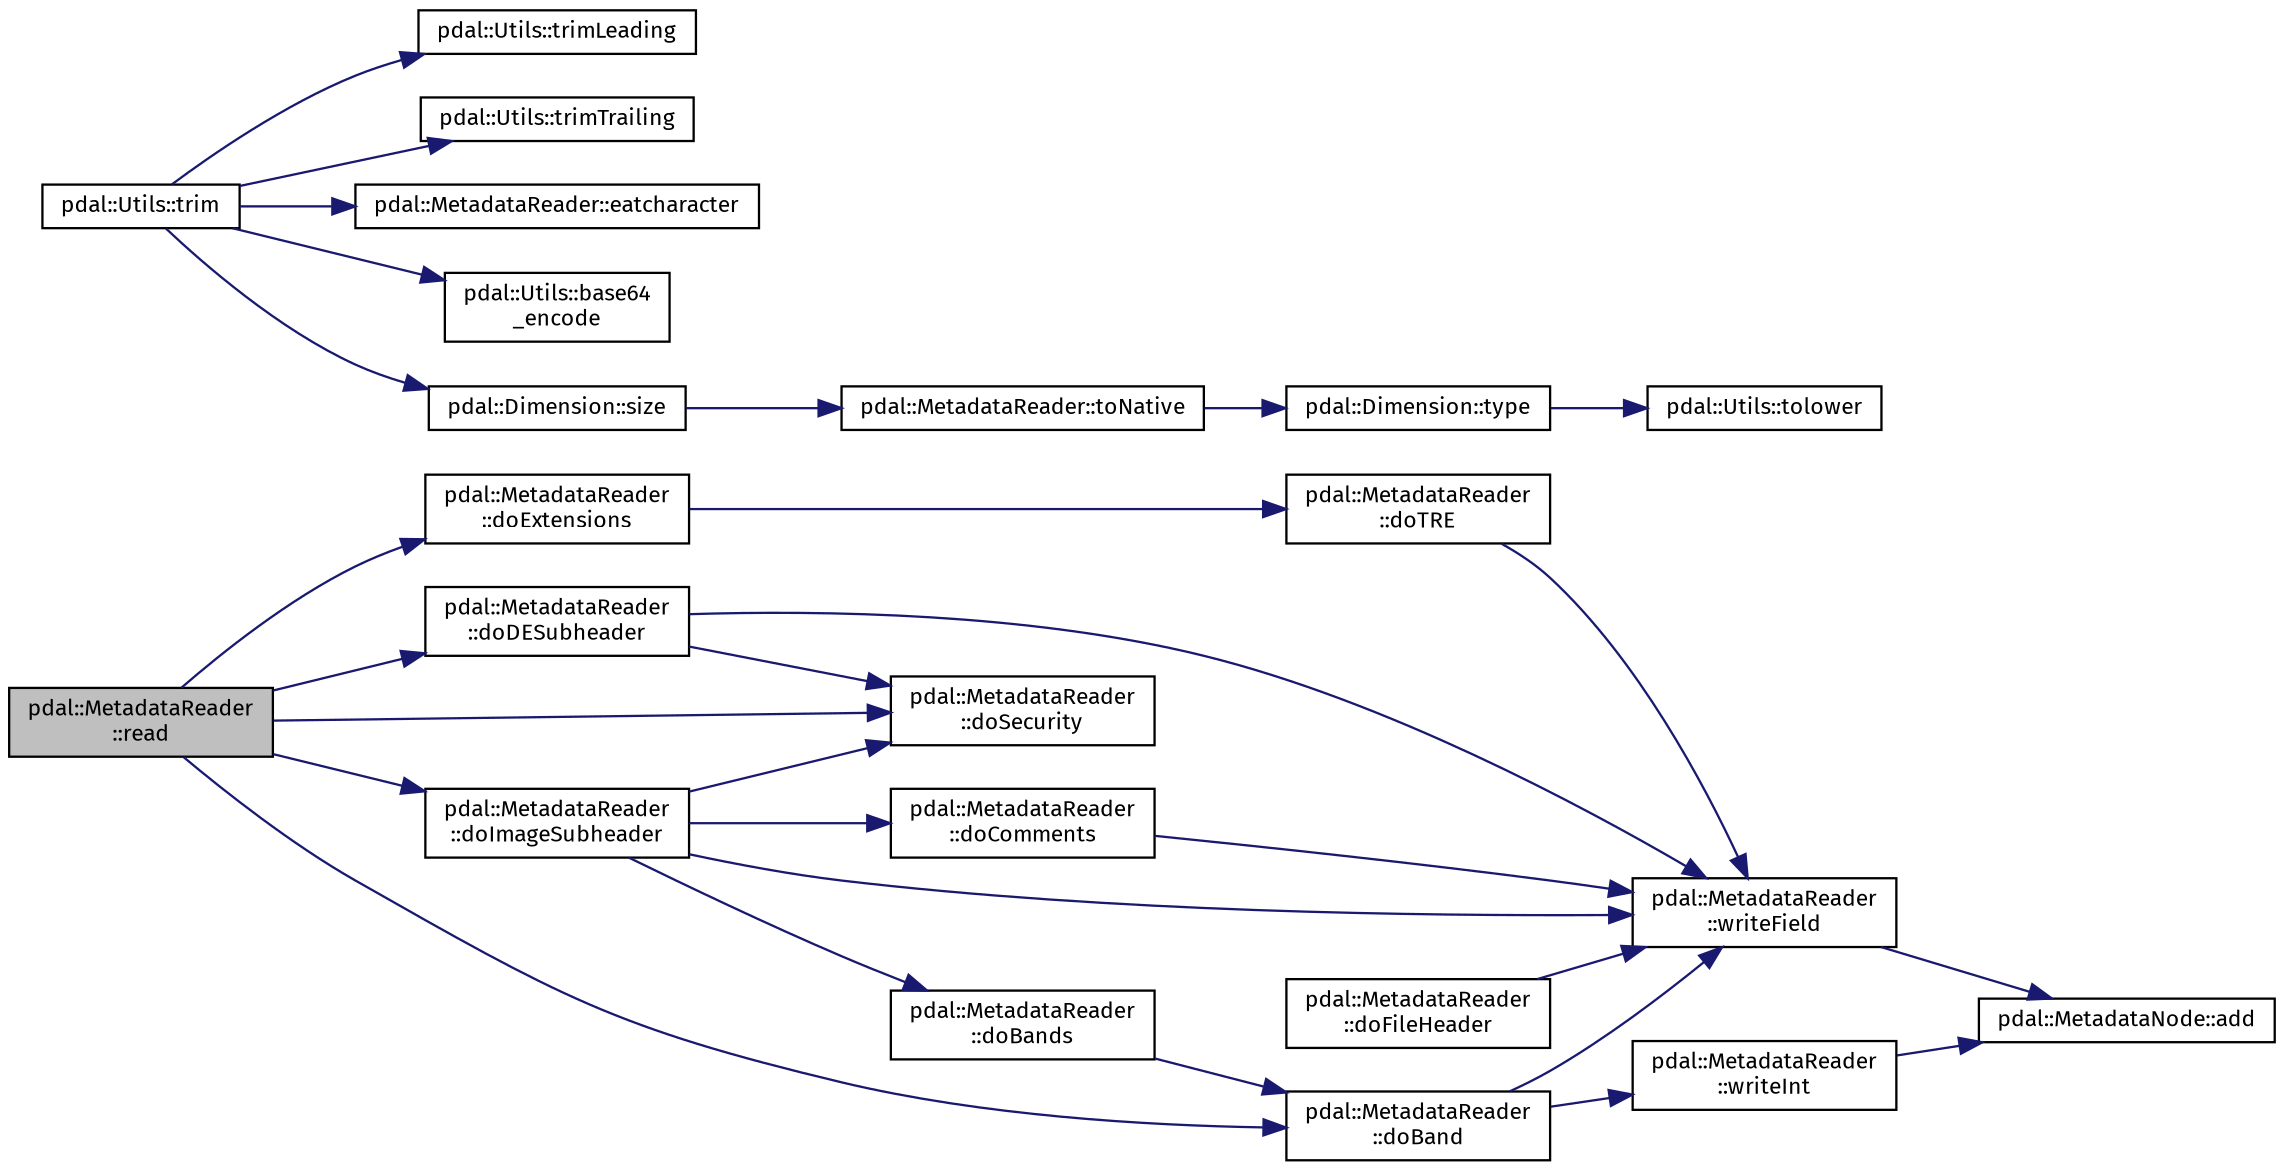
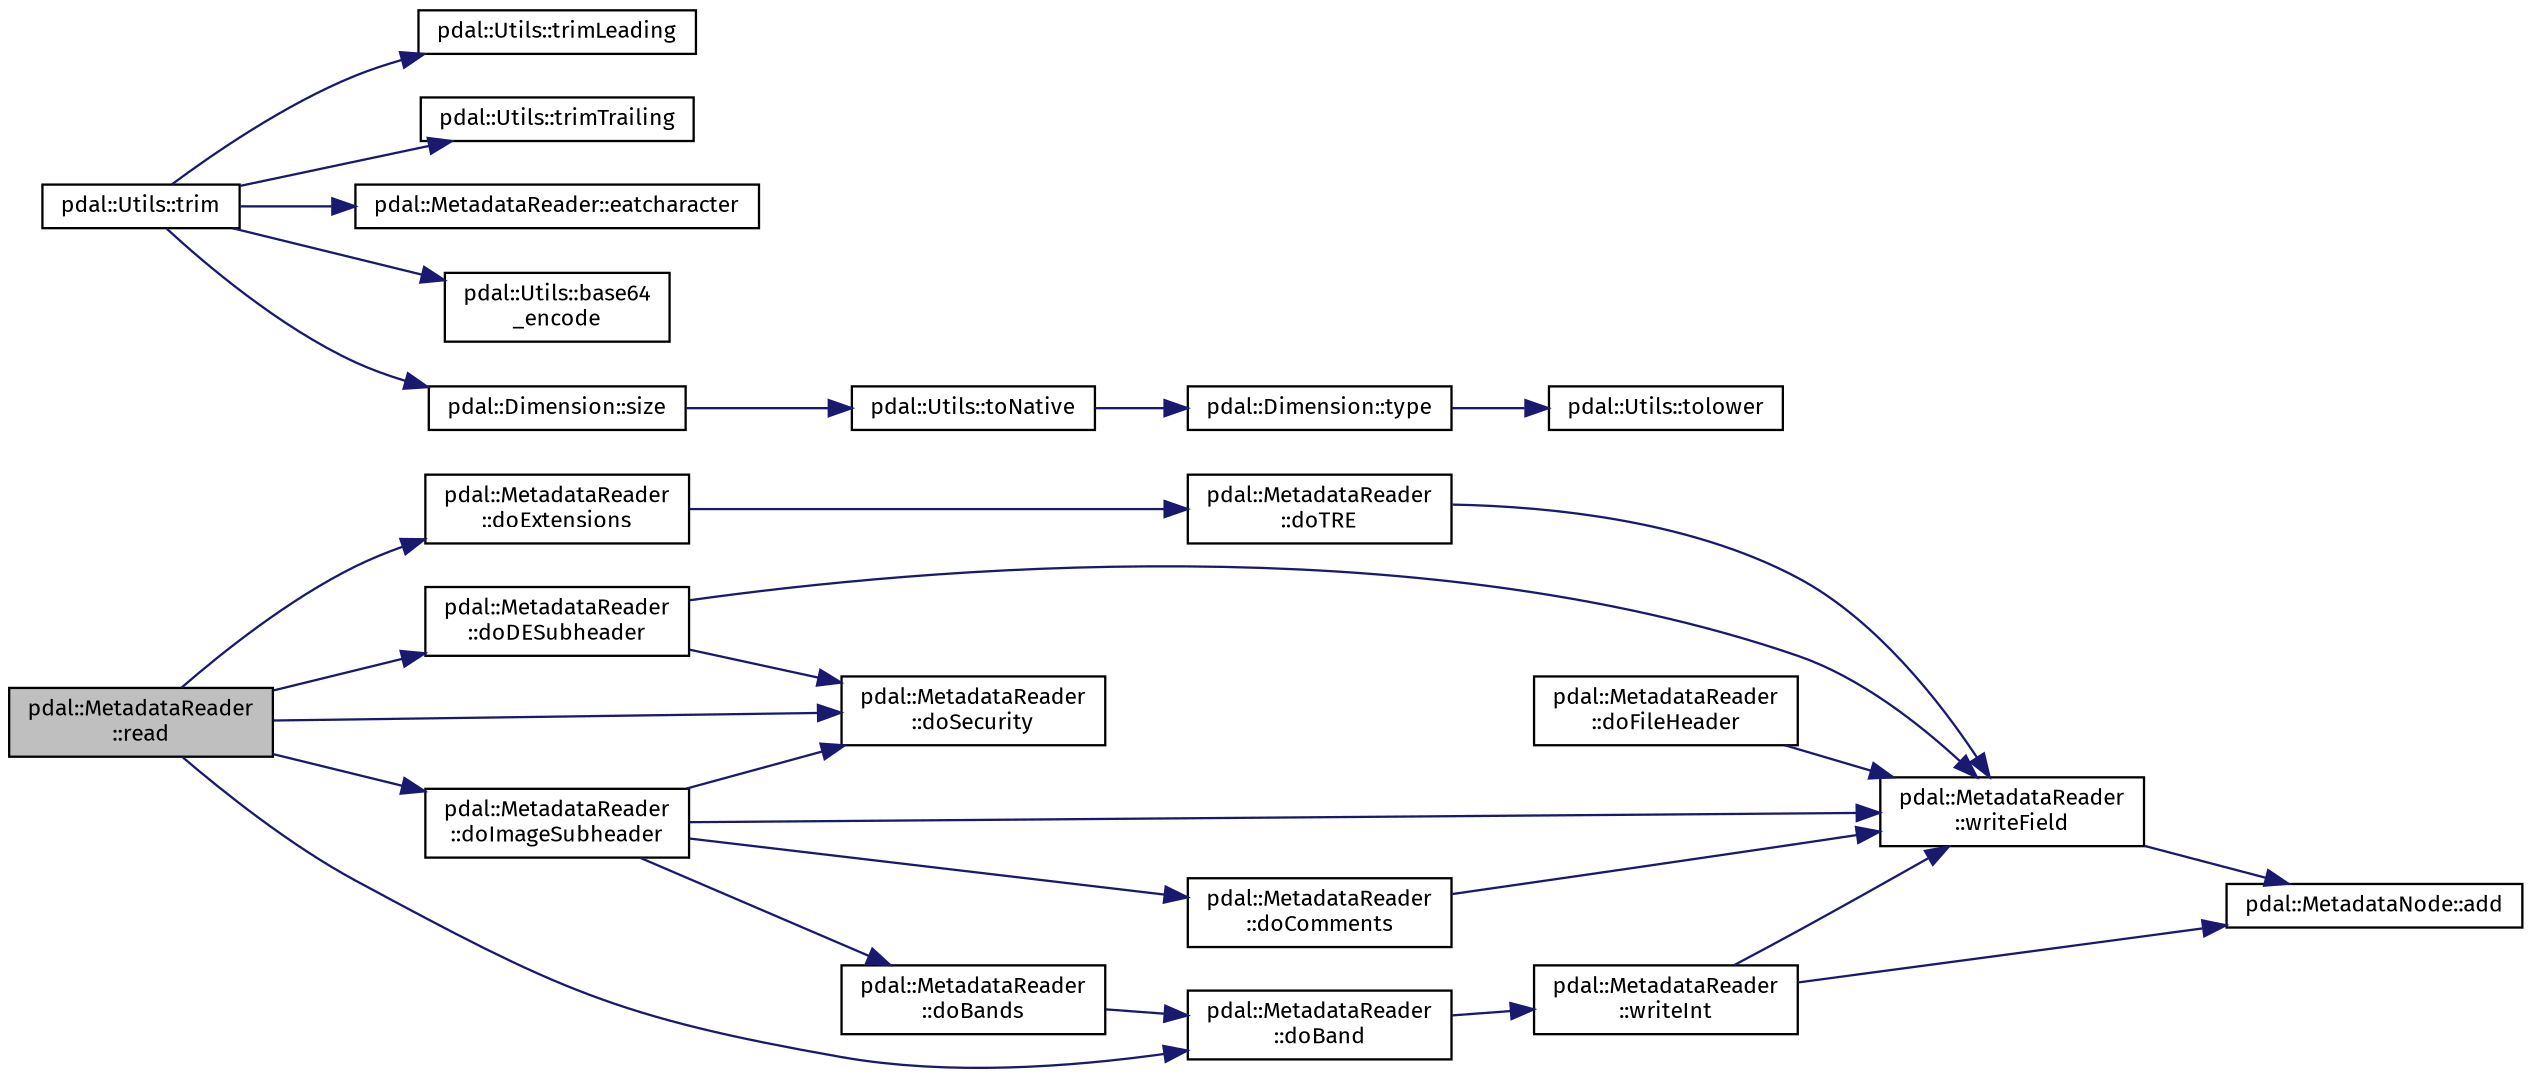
node "pdal::MetadataReader::toNative": label "pdal::MetadataReader::toNative" -> "pdal::Utils::toNative"
edge "pdal::MetadataReader ::doBand" -> "pdal::MetadataReader ::writeField": now "pdal::MetadataReader ::writeInt" -> "pdal::MetadataReader ::writeField"
